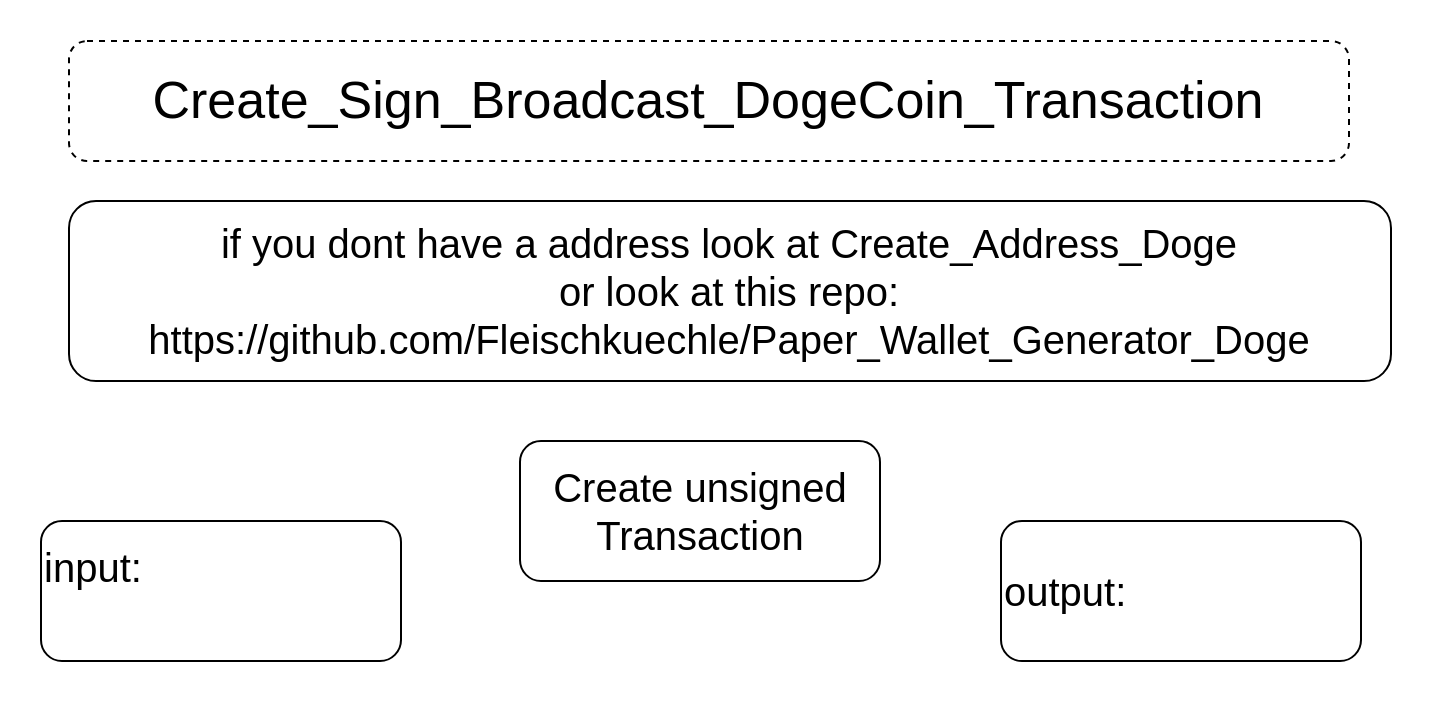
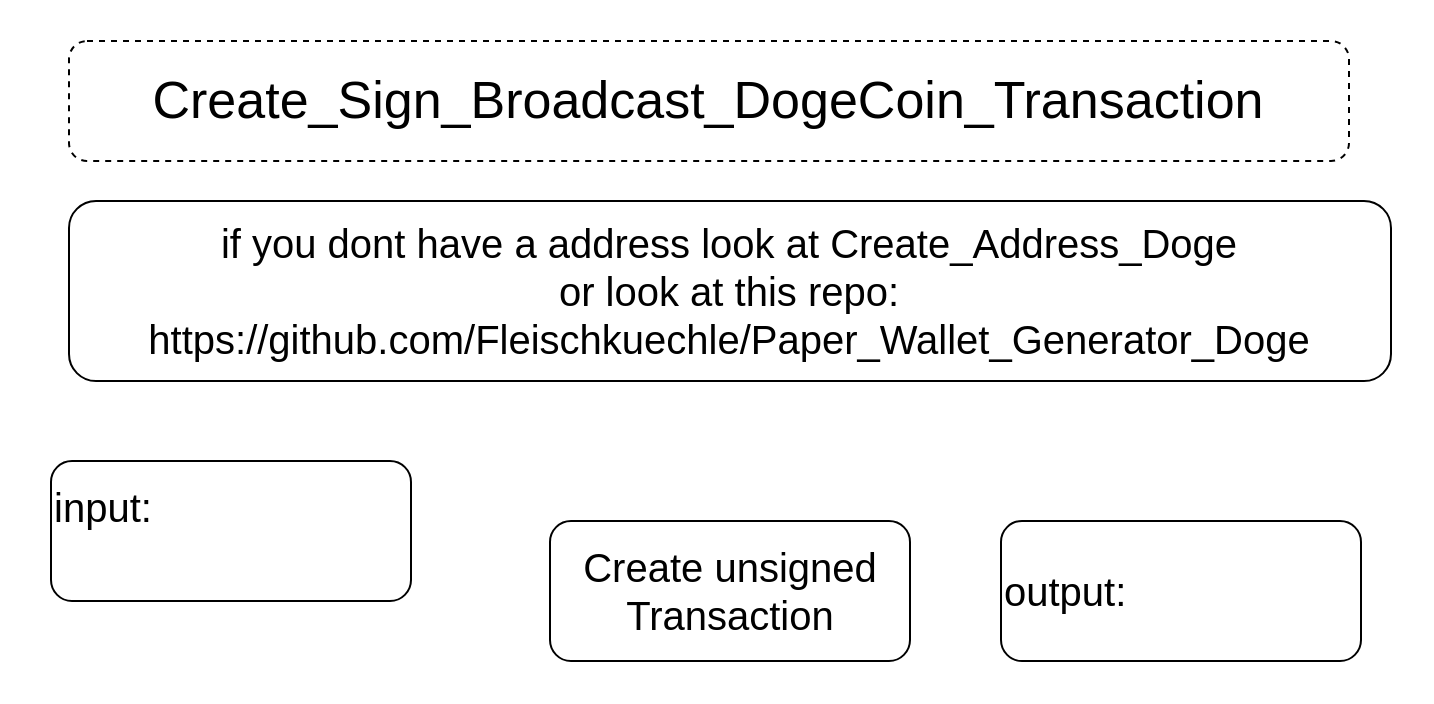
node "Create unsigned Transaction": moved (700, 511) -> (730, 591)
node "input:": moved (221, 591) -> (231, 531)
